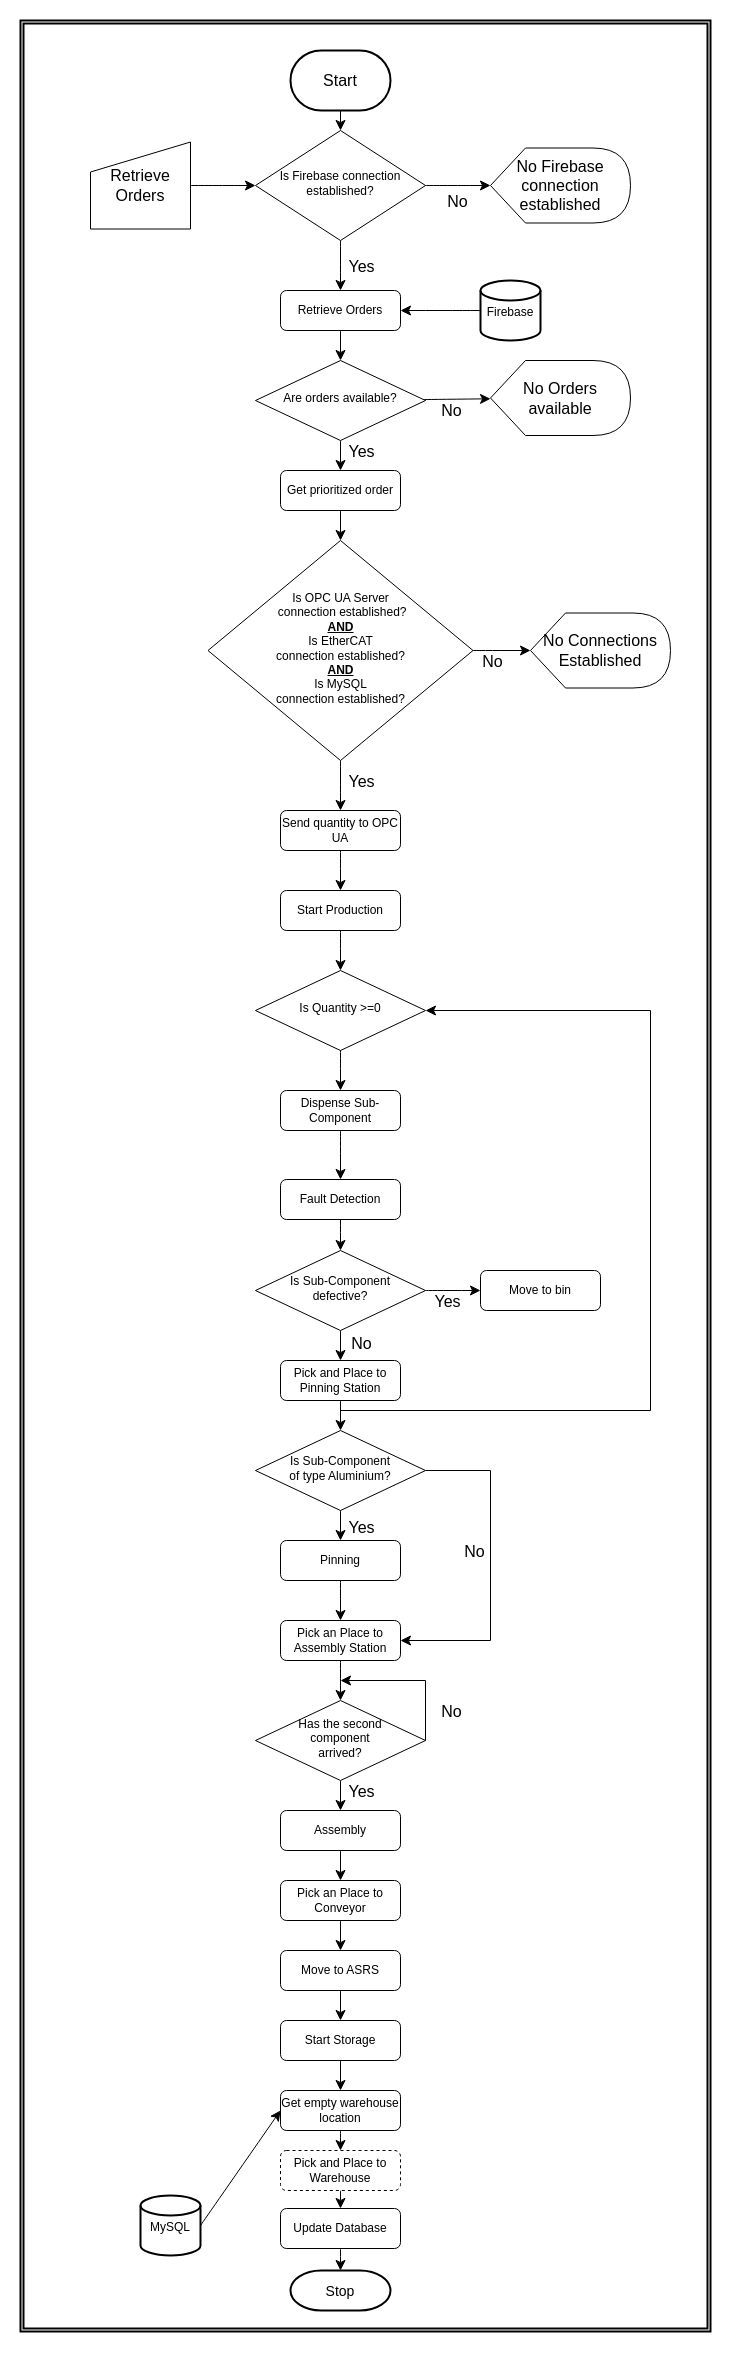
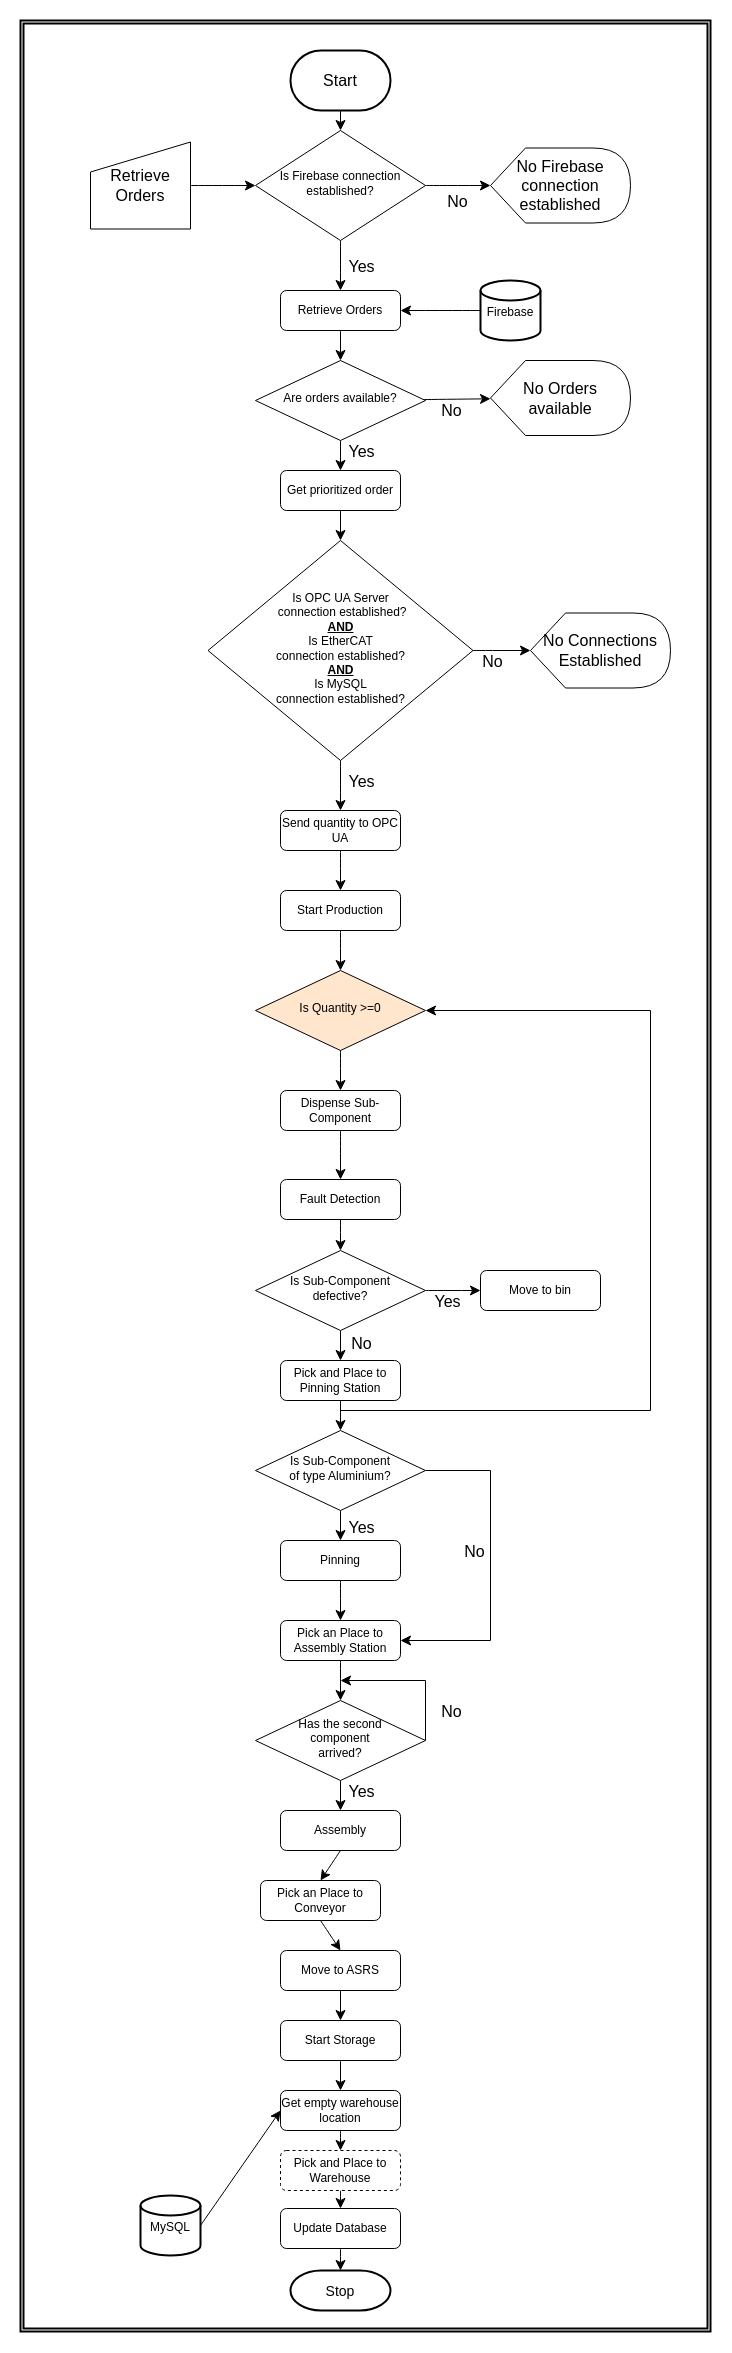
node "Is Quantity >=0": fillcolor #ffffff -> #ffe6cc
node "Pick an Place to Conveyor": moved (341, 1901) -> (321, 1901)
